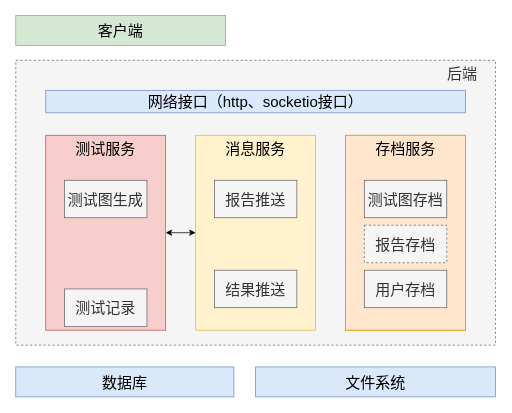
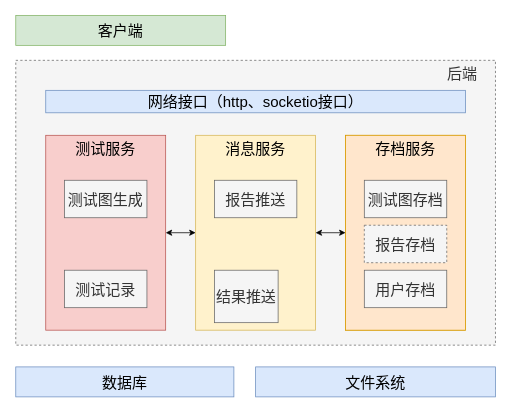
edge "消息服务" -- "存档服务": added
node "结果推送": size 83x38 -> 64x53
node "测试记录": moved (105, 308) -> (105, 289)
